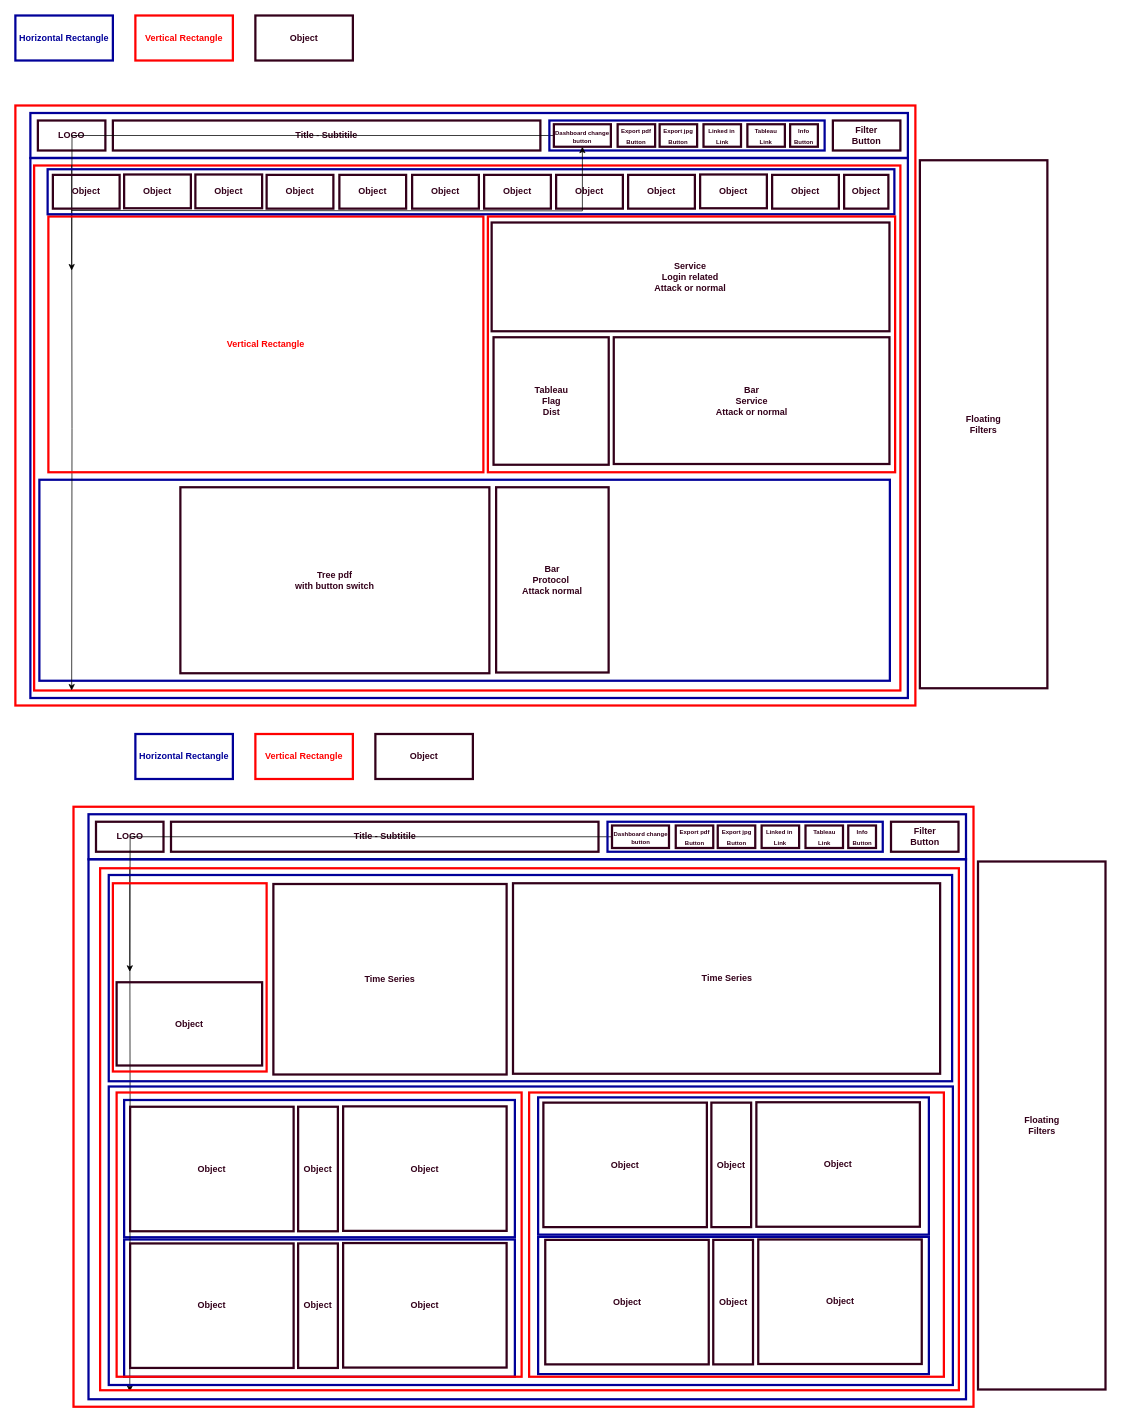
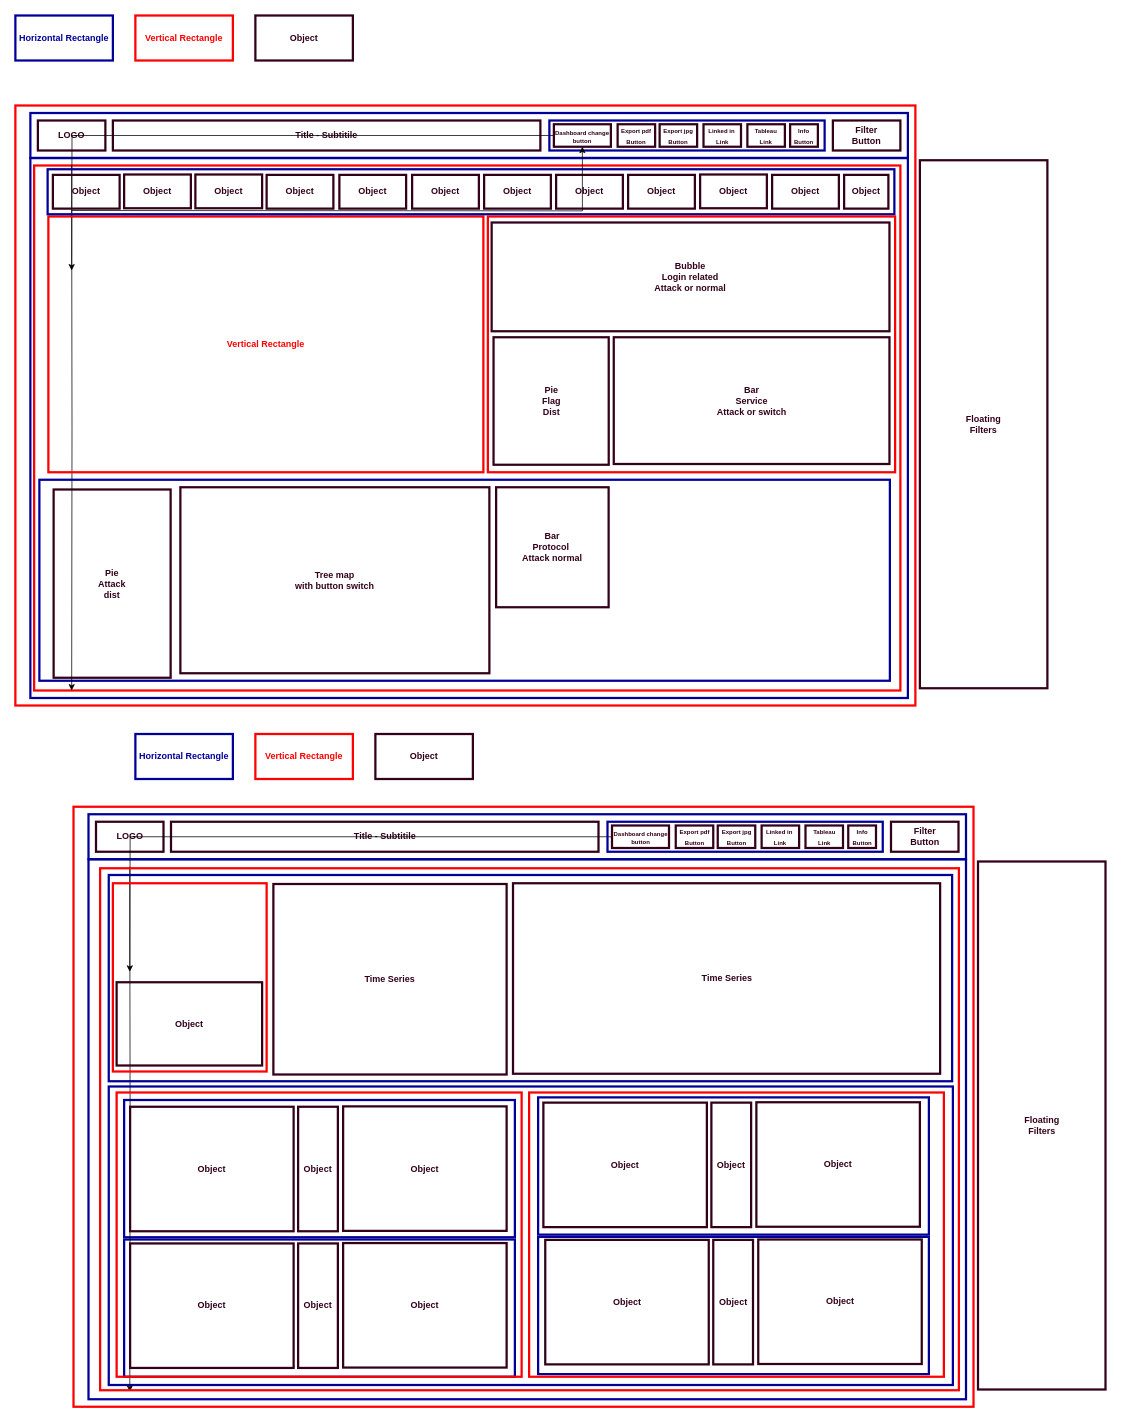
node "Service Login related Attack or normal": label "Service Login related Attack or normal" -> "Bubble Login related Attack or normal"
node "Tableau Flag Dist": label "Tableau Flag Dist" -> "Pie Flag Dist"
node "Bar Service Attack or normal": label "Bar Service Attack or normal" -> "Bar Service Attack or switch"
node "Tree pdf with button switch": label "Tree pdf with button switch" -> "Tree map with button switch"
node "Bar Protocol Attack normal": size 113x185 -> 113x120
node "Pie Attack dist": added
